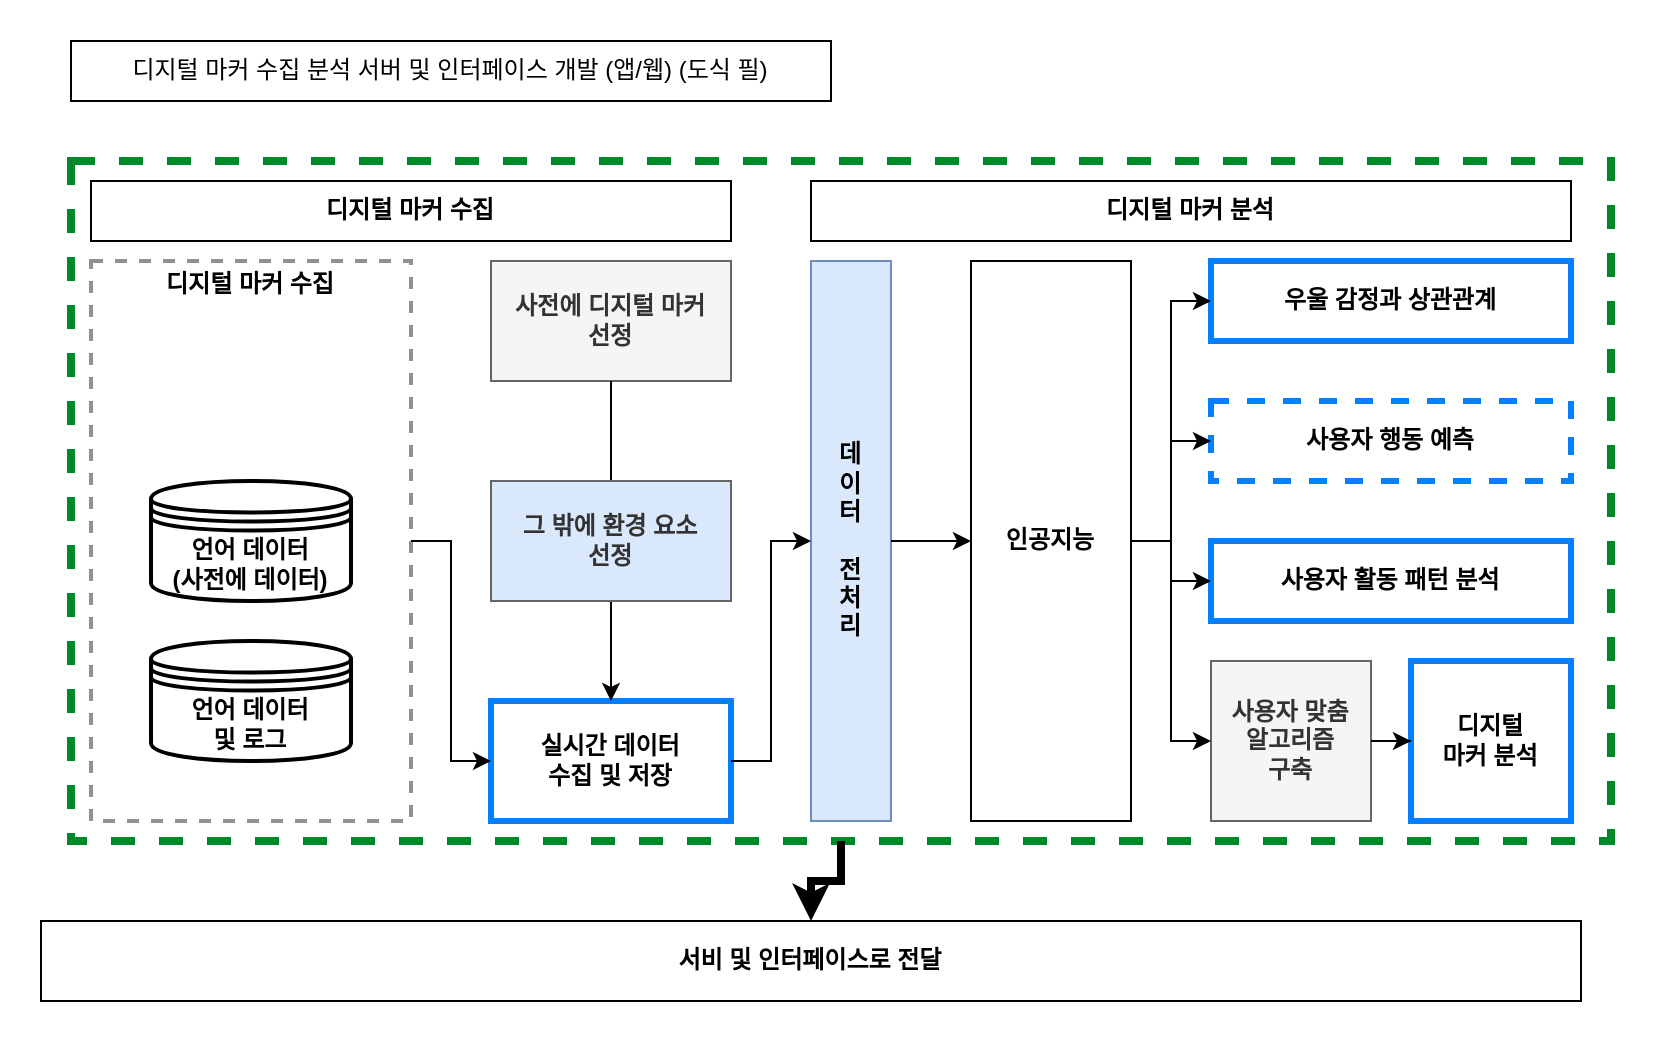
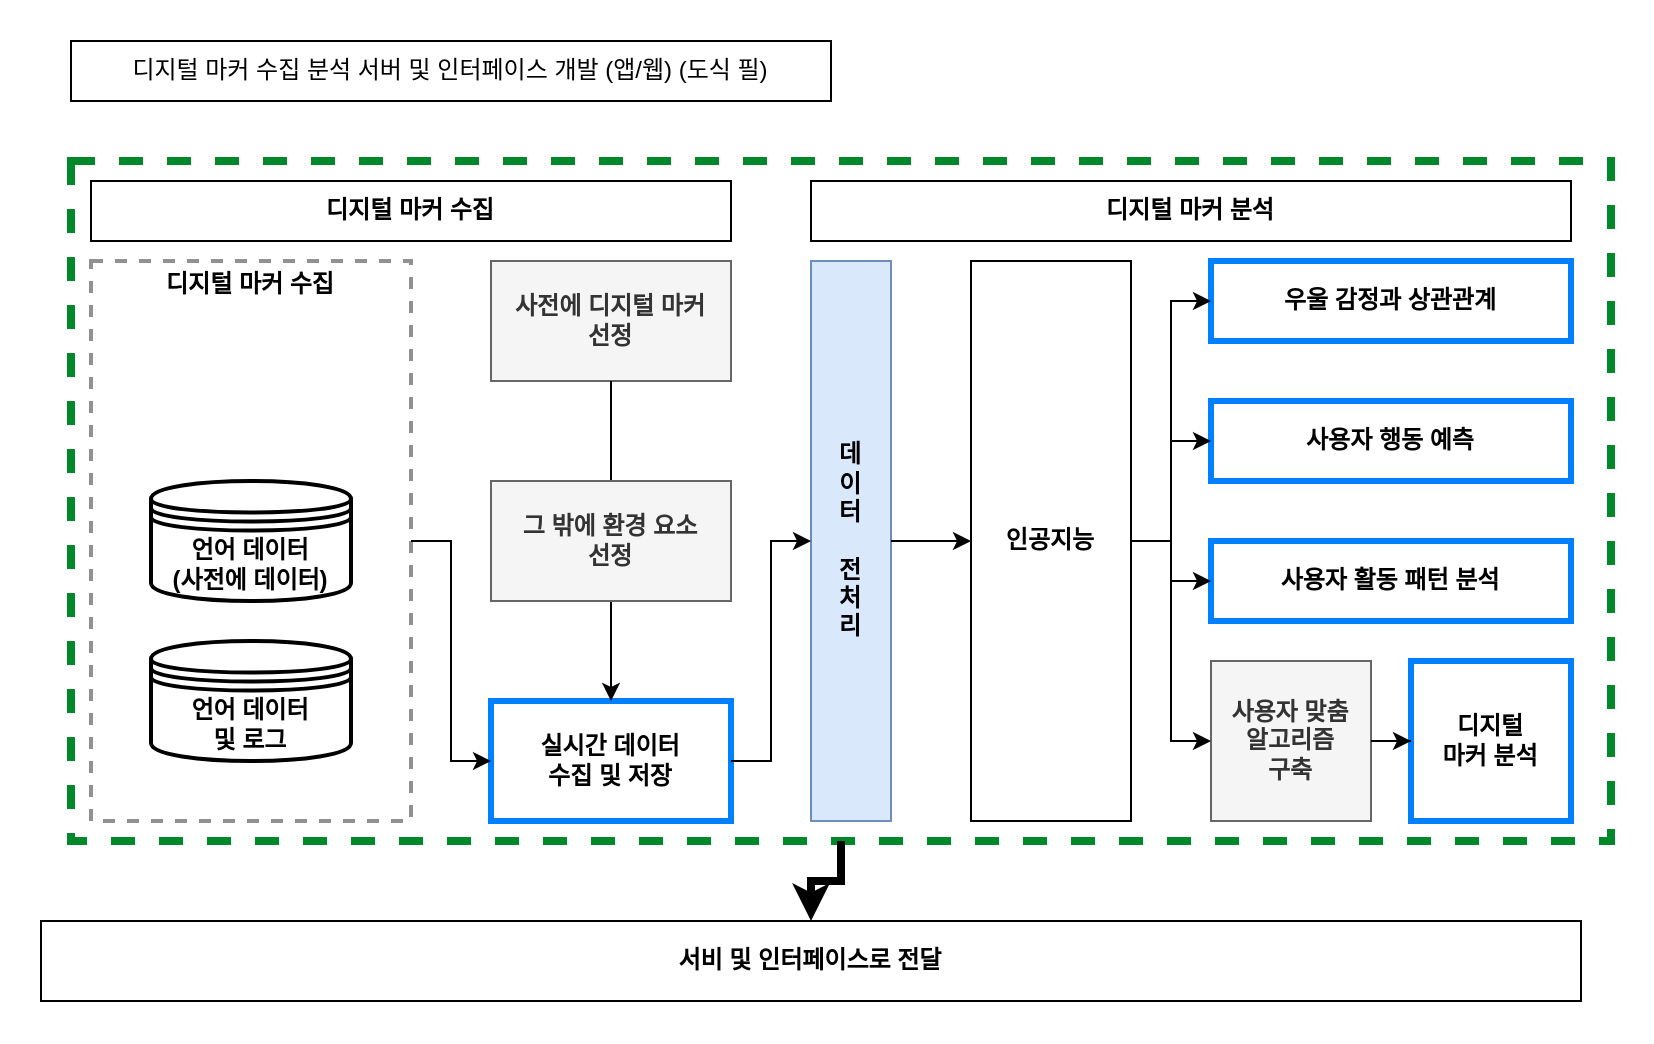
node "사용자 행동 예측": style dashed -> solid
node "그 밖에 환경 요소 선정": fillcolor #dae8fc -> #f5f5f5
